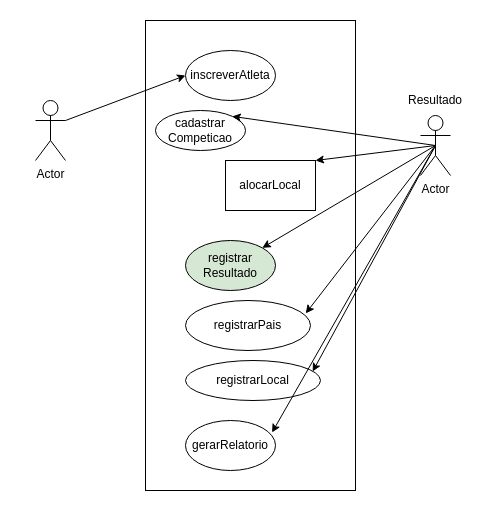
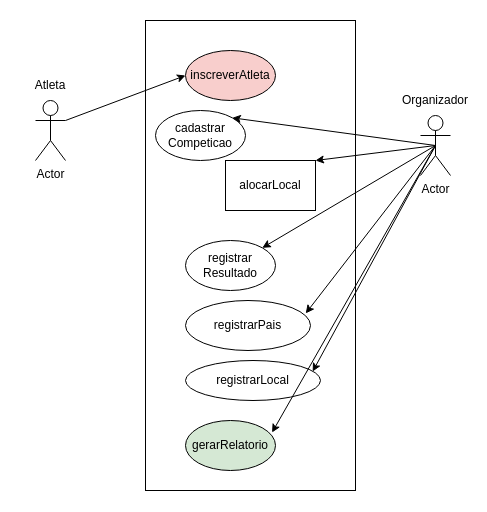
node "inscreverAtleta": fillcolor #ffffff -> #f8cecc
node "Atleta": added
node "Resultado": label "Resultado" -> "Organizador"
node "cadastrar Competicao": size 90x40 -> 90x50
node "registrar Resultado": fillcolor #d5e8d4 -> #ffffff
node "gerarRelatorio": fillcolor #ffffff -> #d5e8d4
